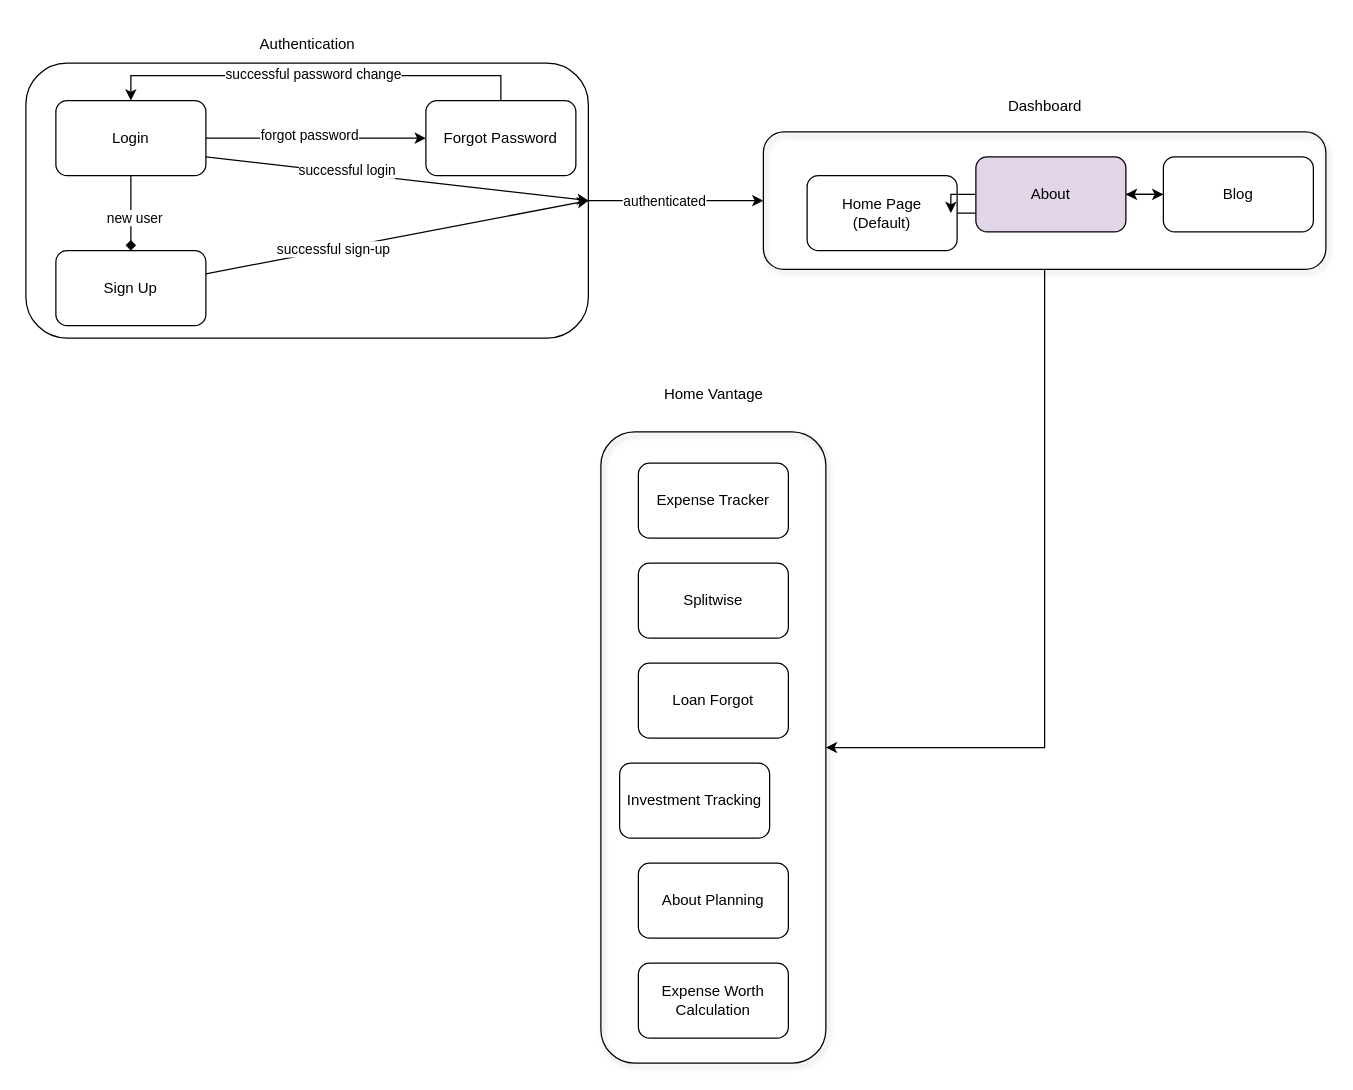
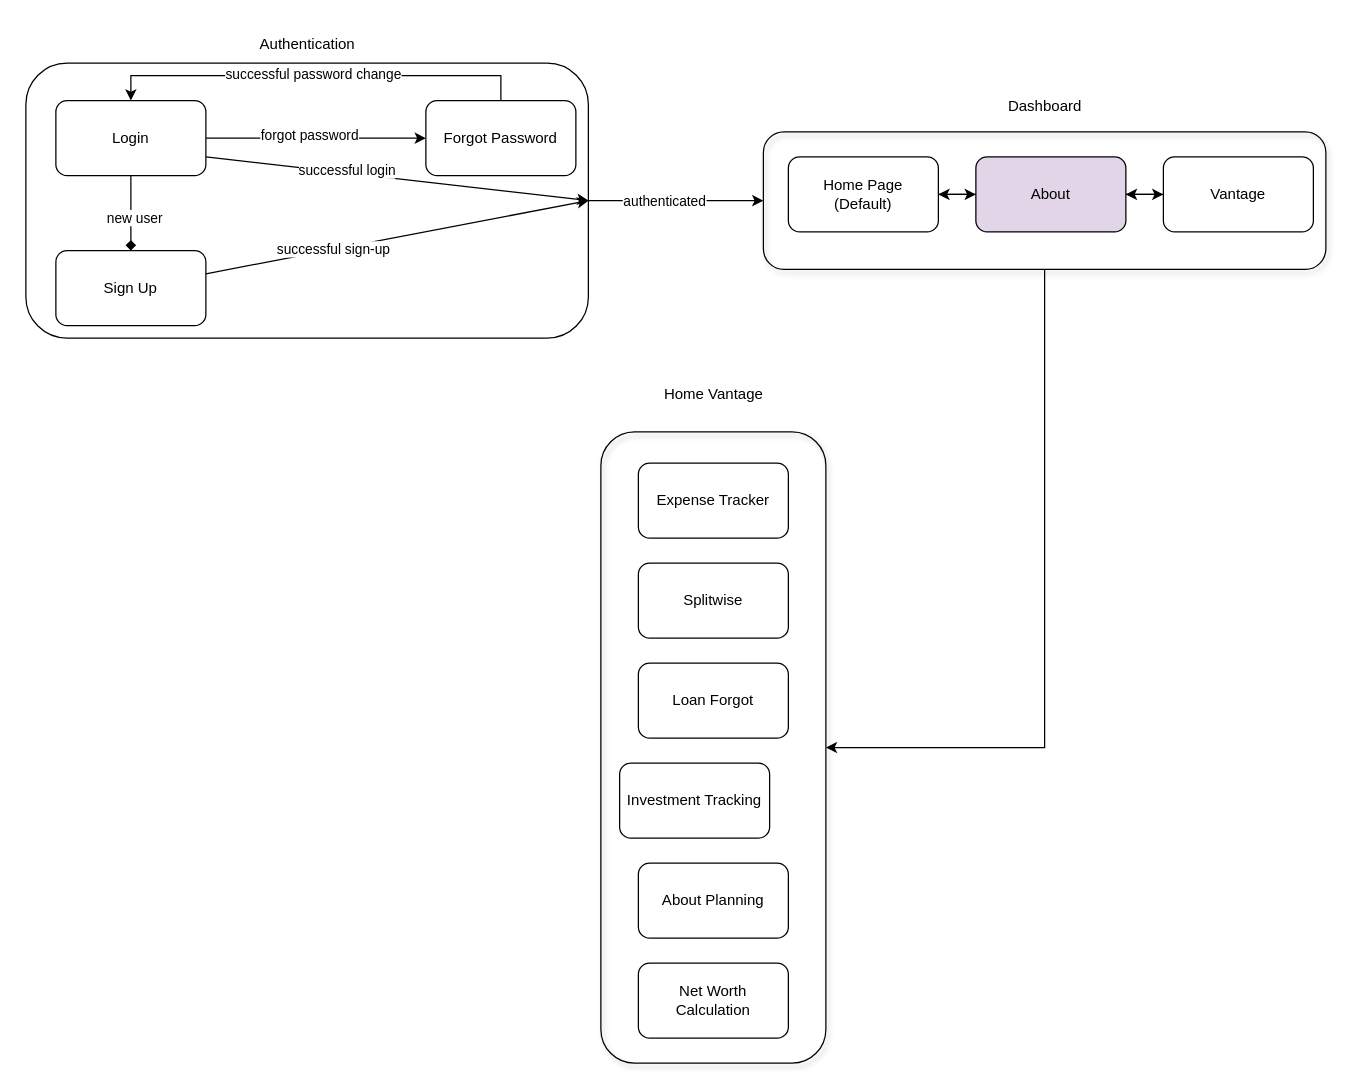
node "Blog": label "Blog" -> "Vantage"
node "Home Page (Default)": moved (882, 213) -> (863, 194)
node "Expense Worth Calculation": label "Expense Worth Calculation" -> "Net Worth Calculation"
